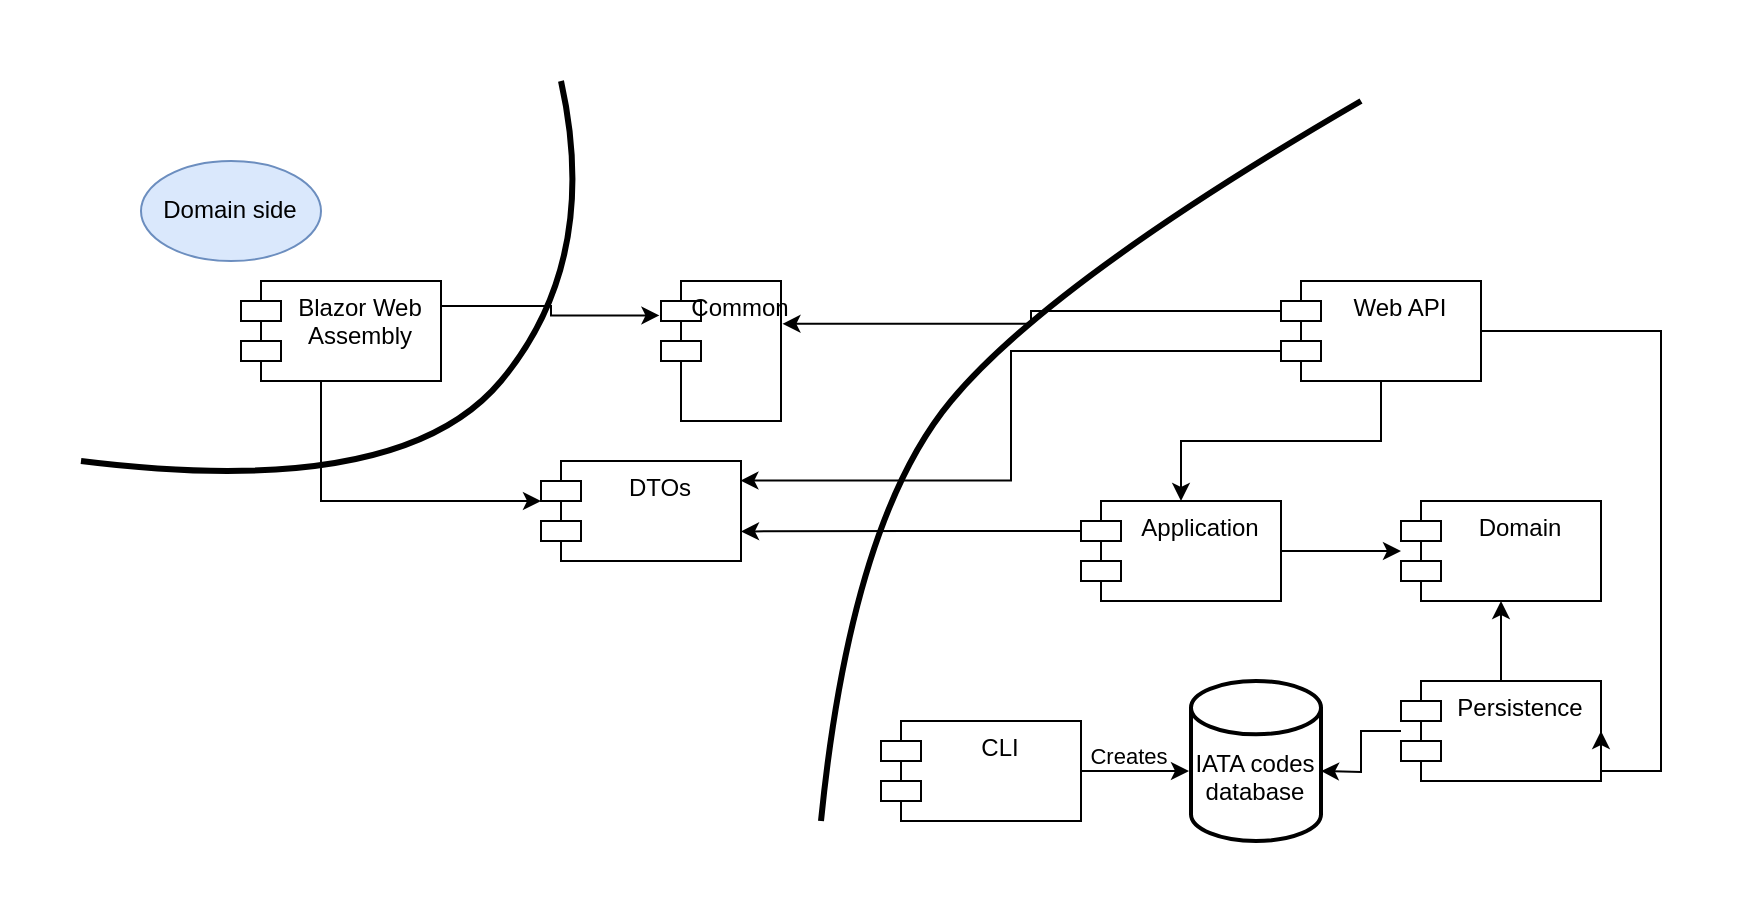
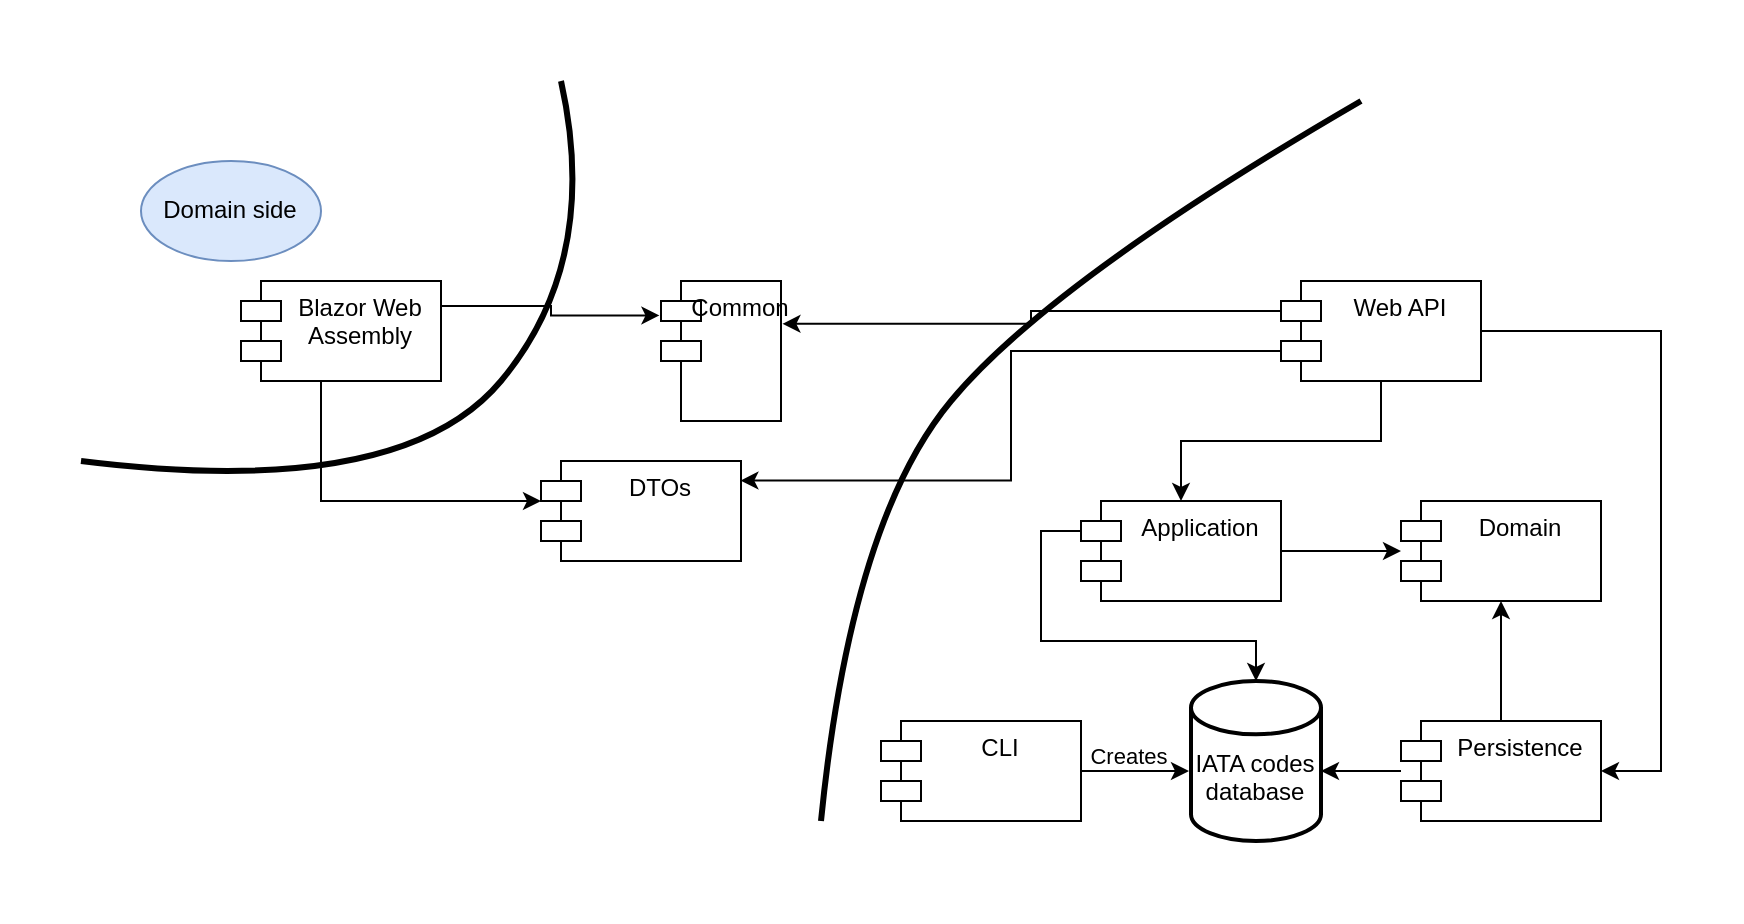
edge "Application" -> "DTOs": now "Application" -> "IATA codes database"
node "Persistence": moved (1501, 731) -> (1501, 771)
